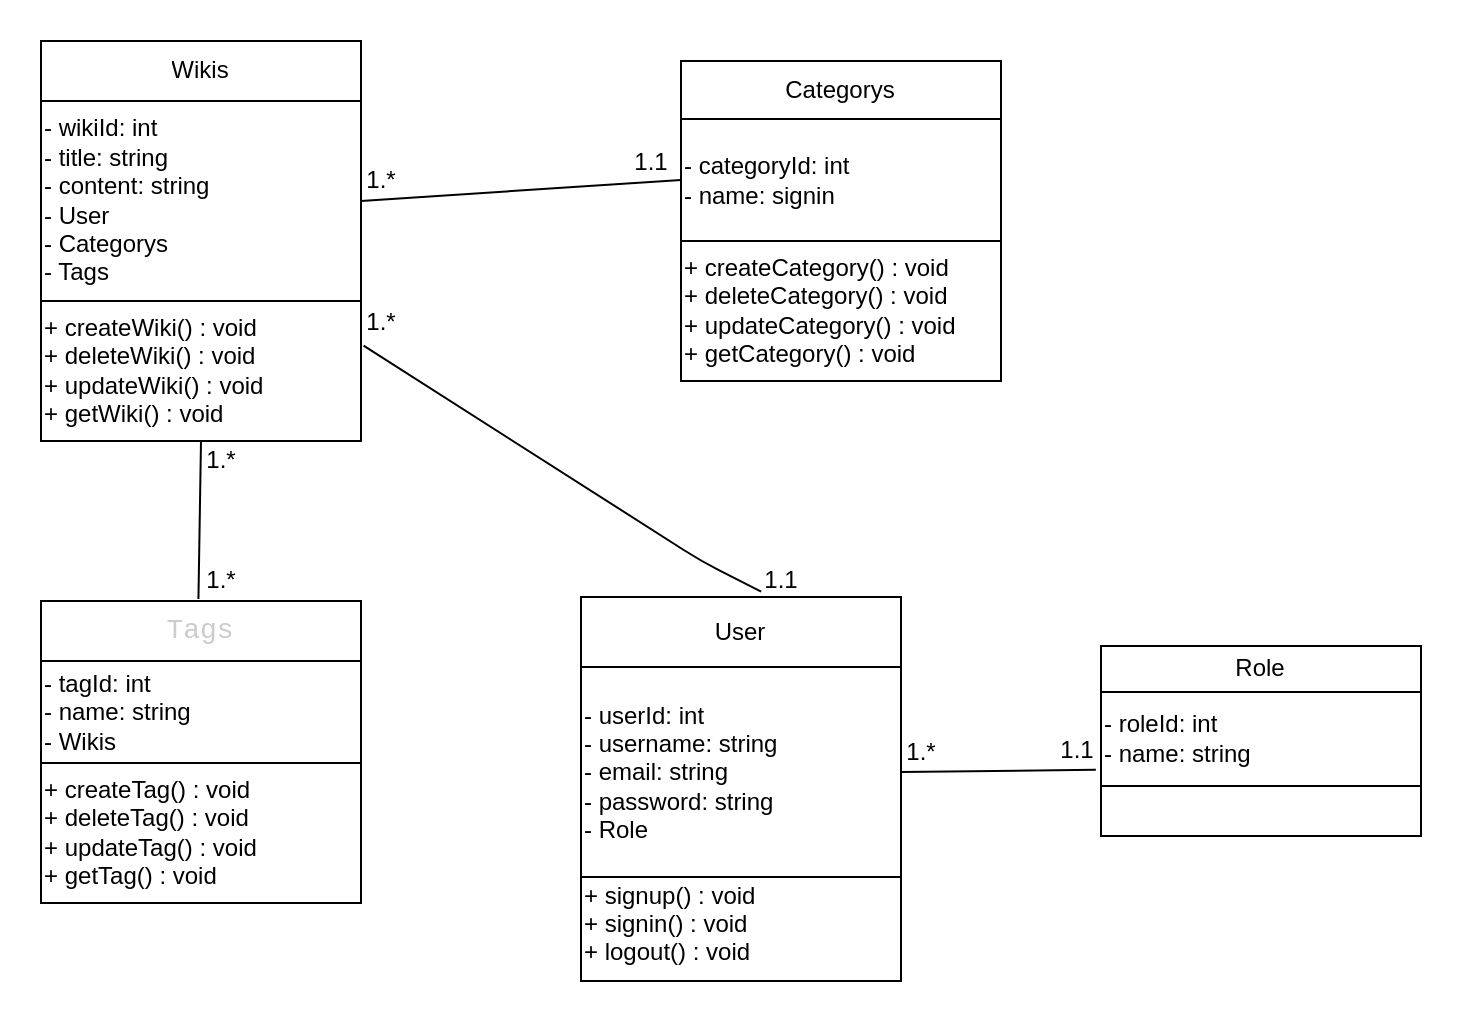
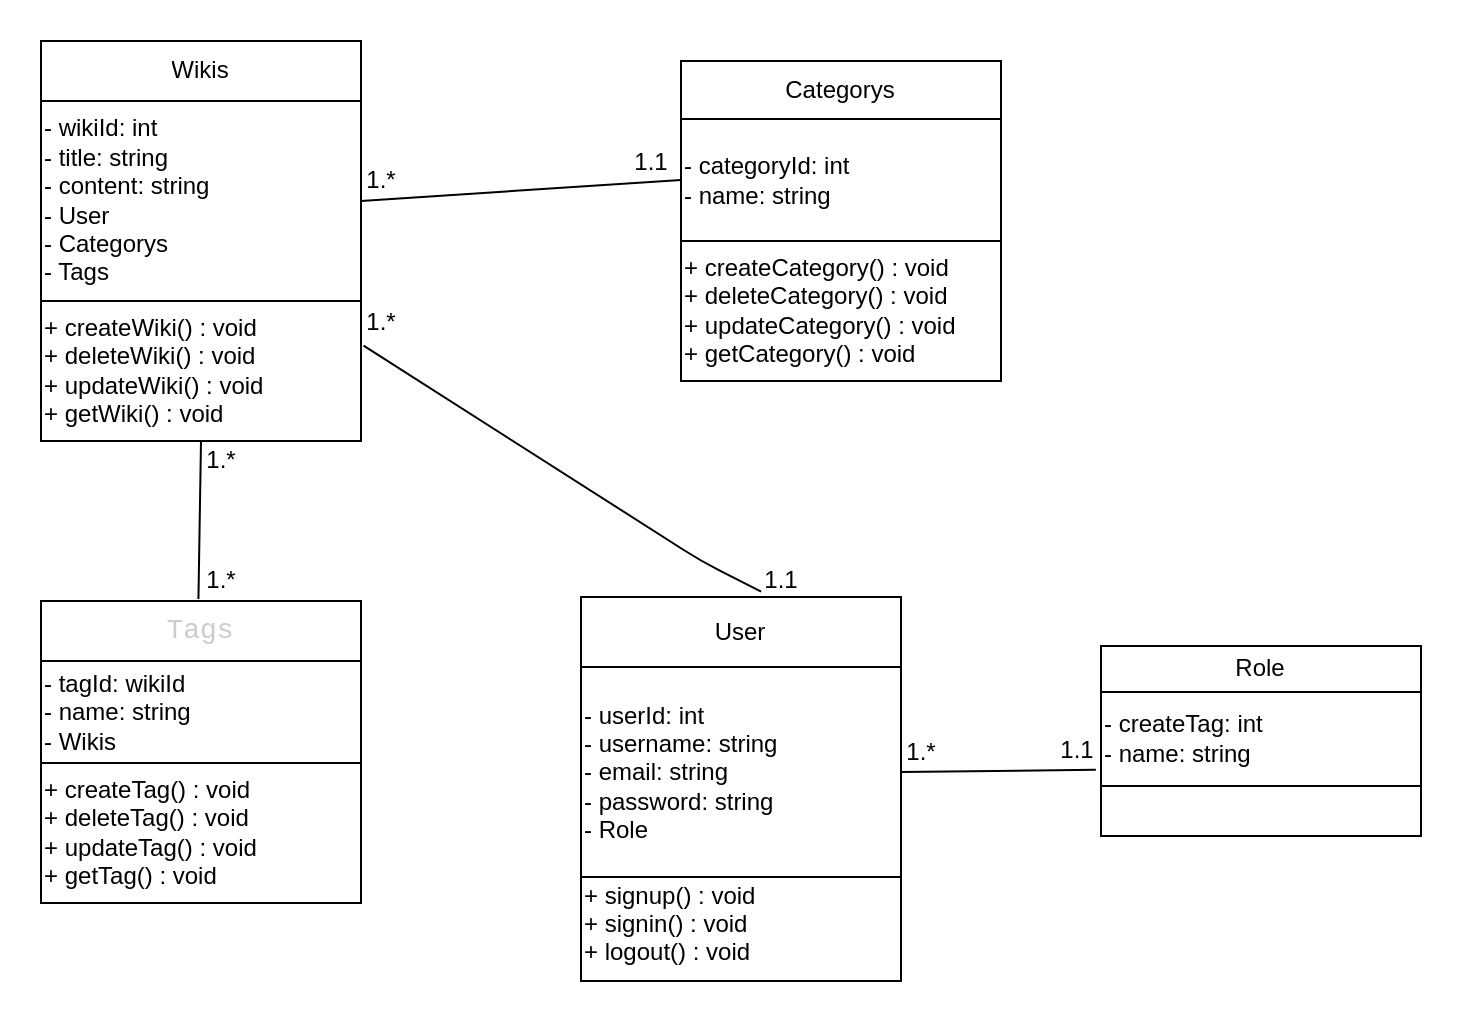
node "- categoryId: int - name: signin": label "- categoryId: int - name: signin" -> "- categoryId: int - name: string"
node "- tagId: int - name: string - Wikis": label "- tagId: int - name: string - Wikis" -> "- tagId: wikiId - name: string - Wikis"
node "- roleId: int - name: string": label "- roleId: int - name: string" -> "- createTag: int - name: string"
